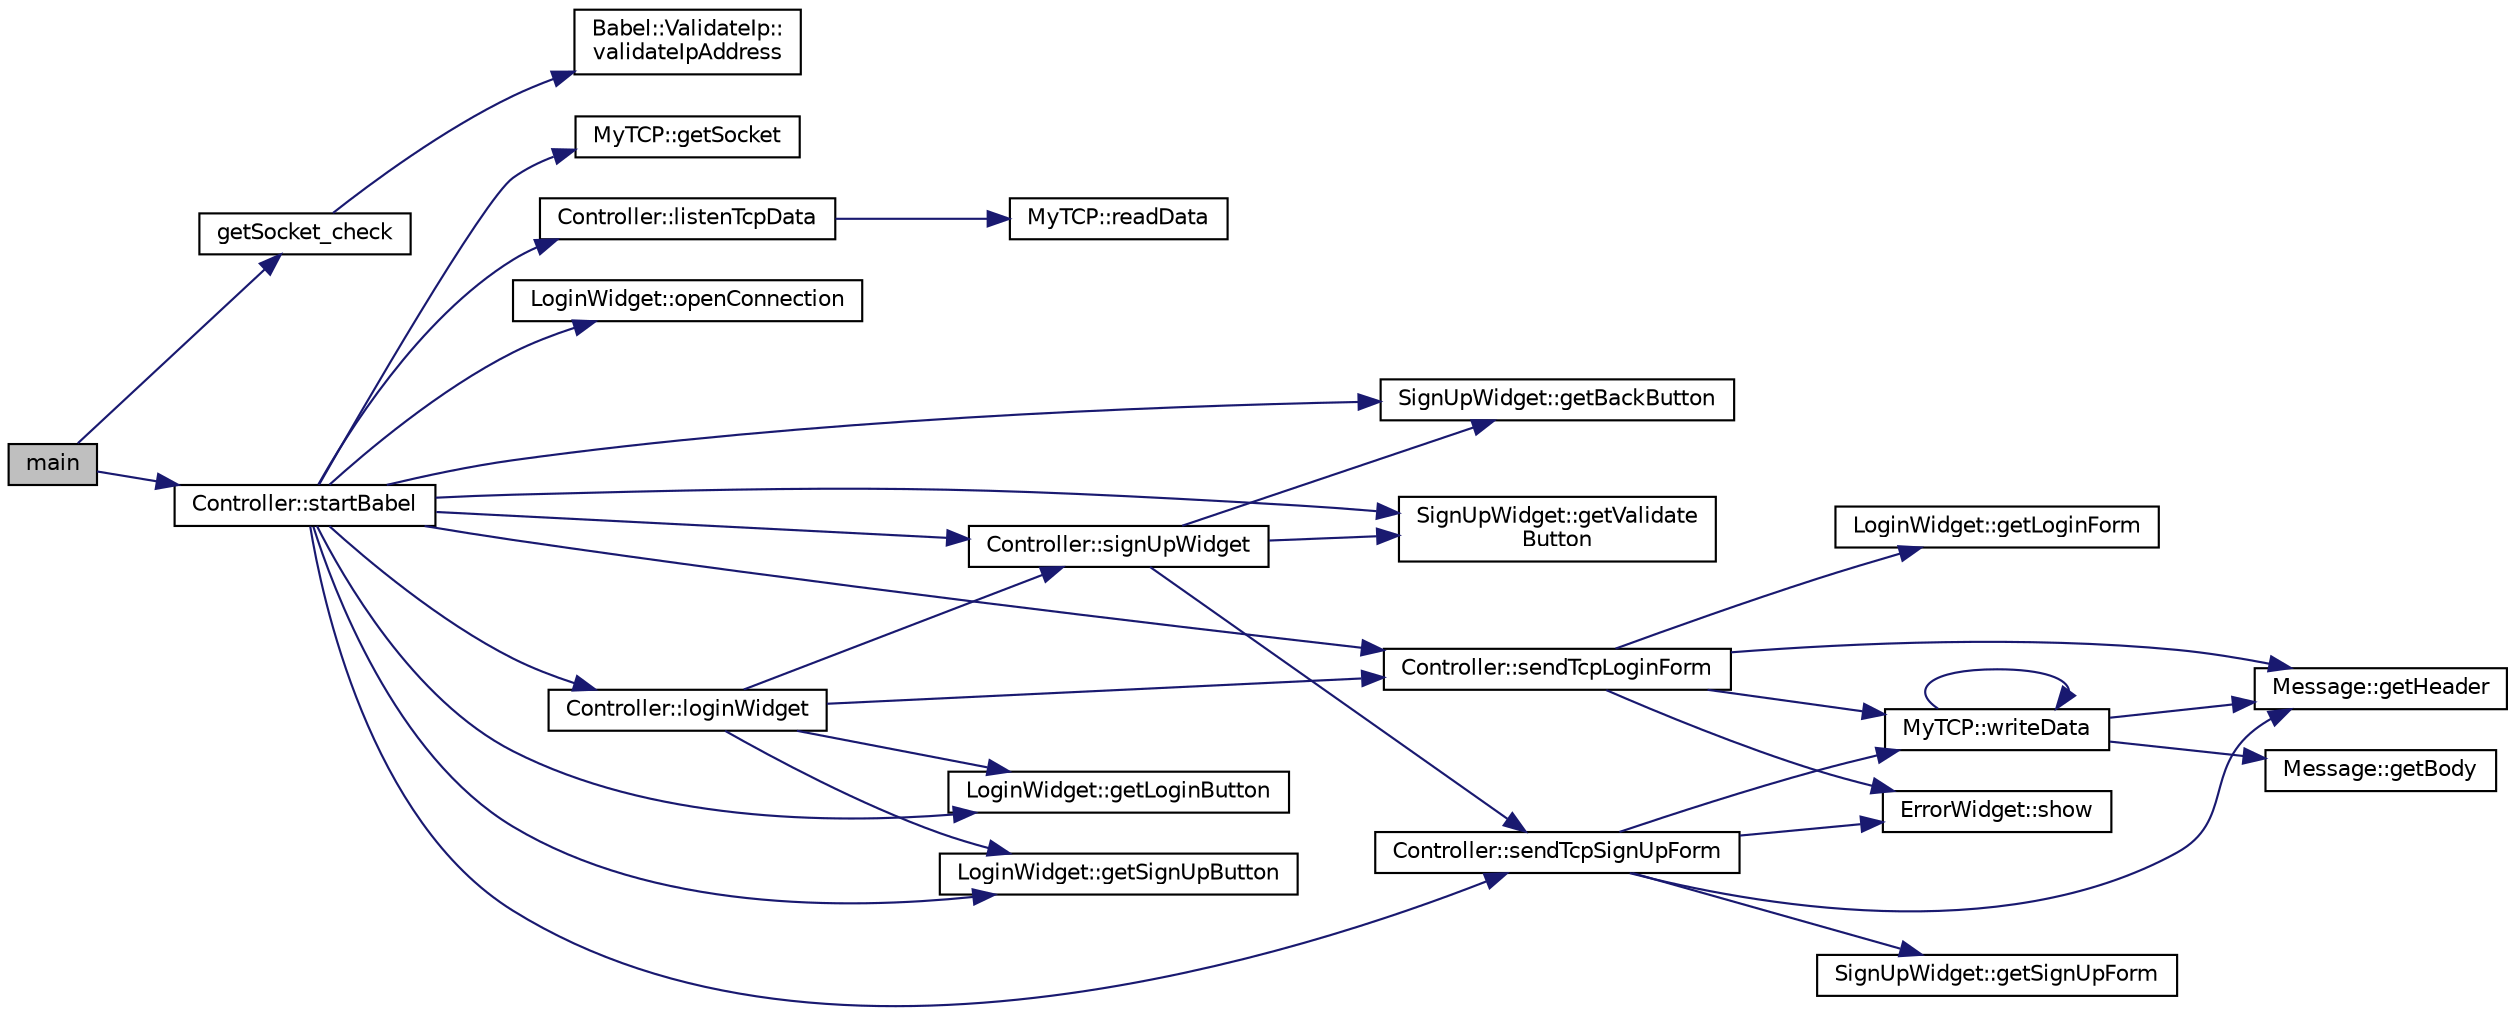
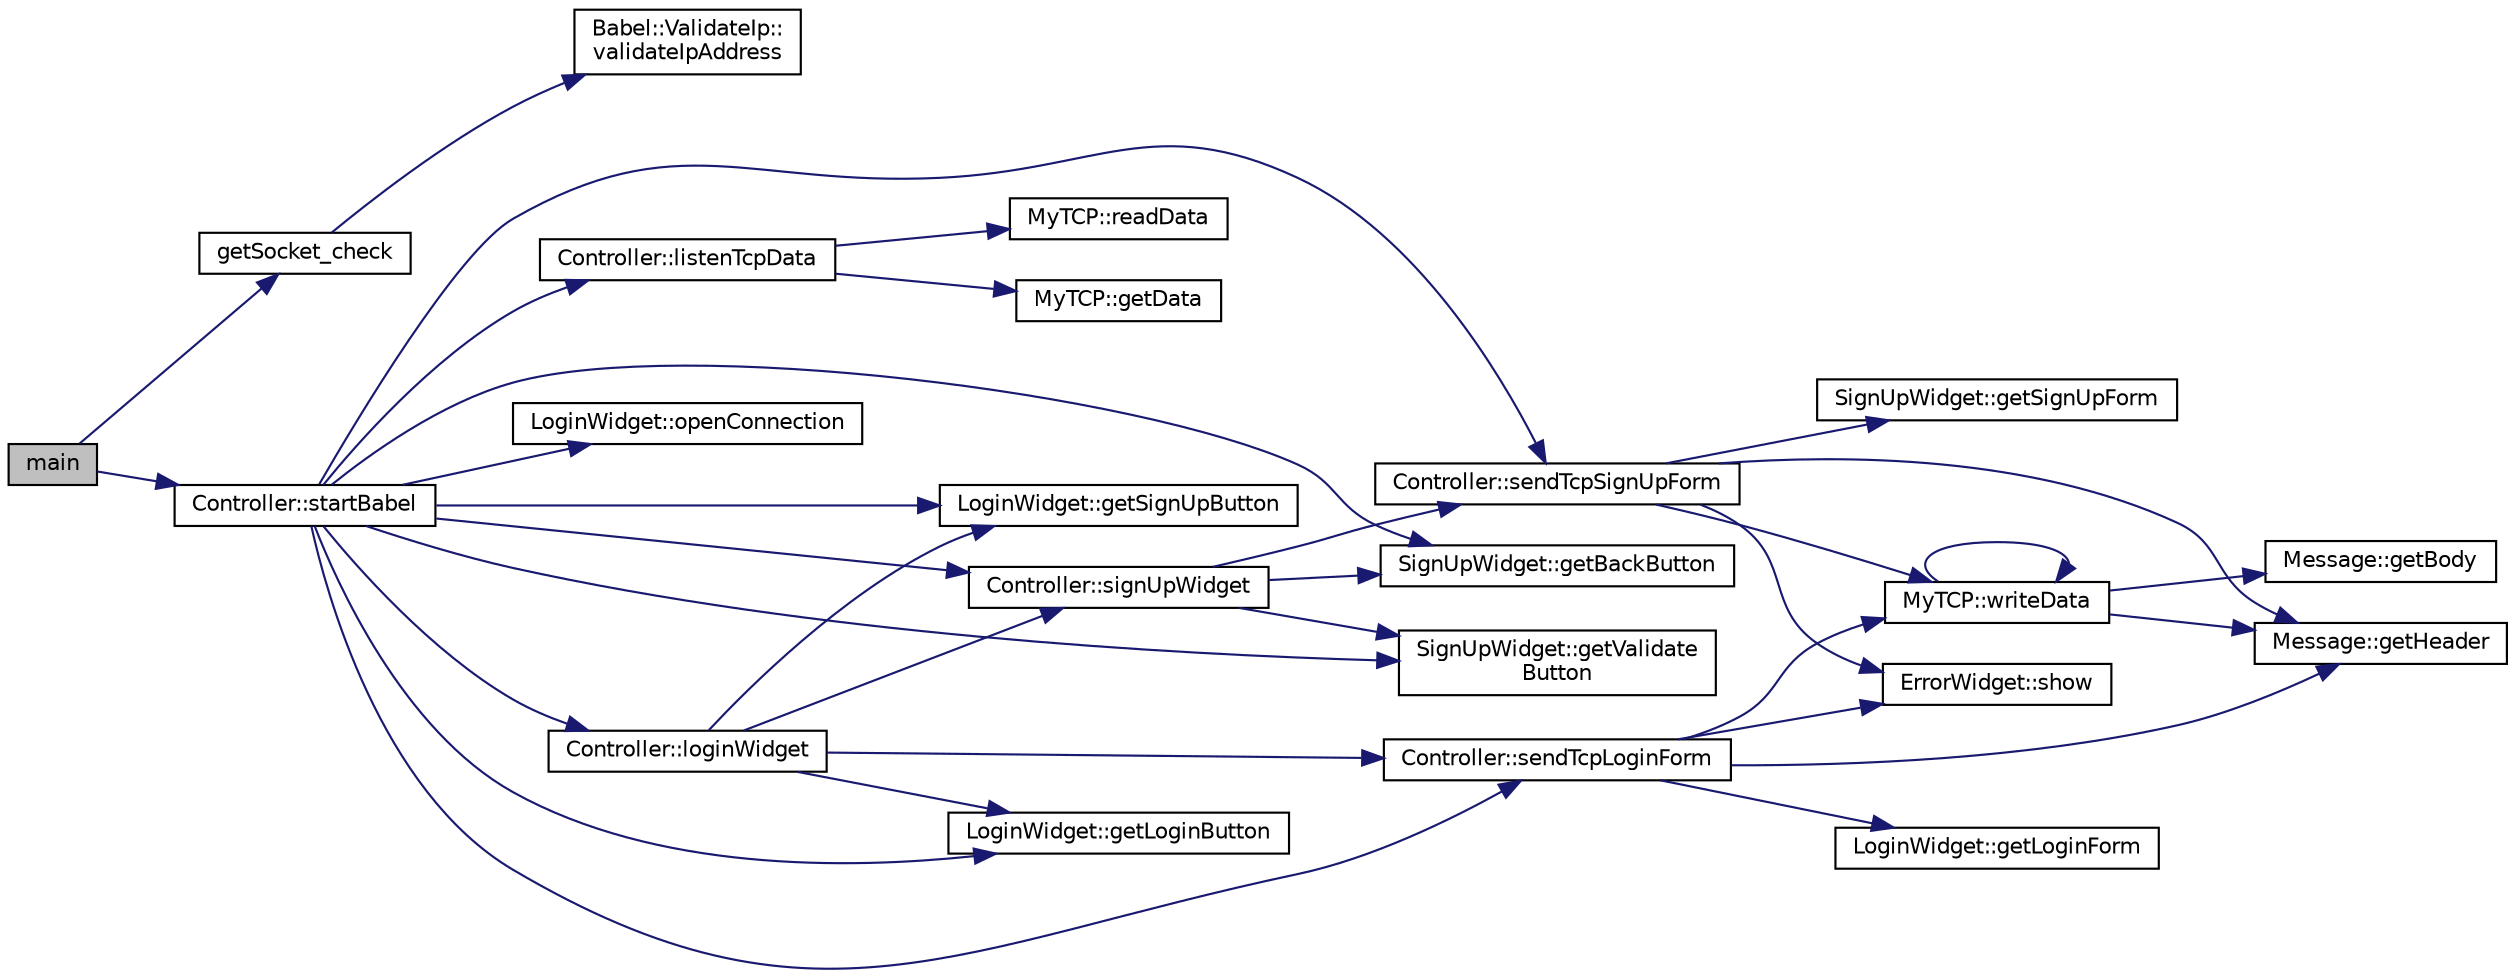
node "MyTCP::getSocket": removed
node "MyTCP::getData": added
